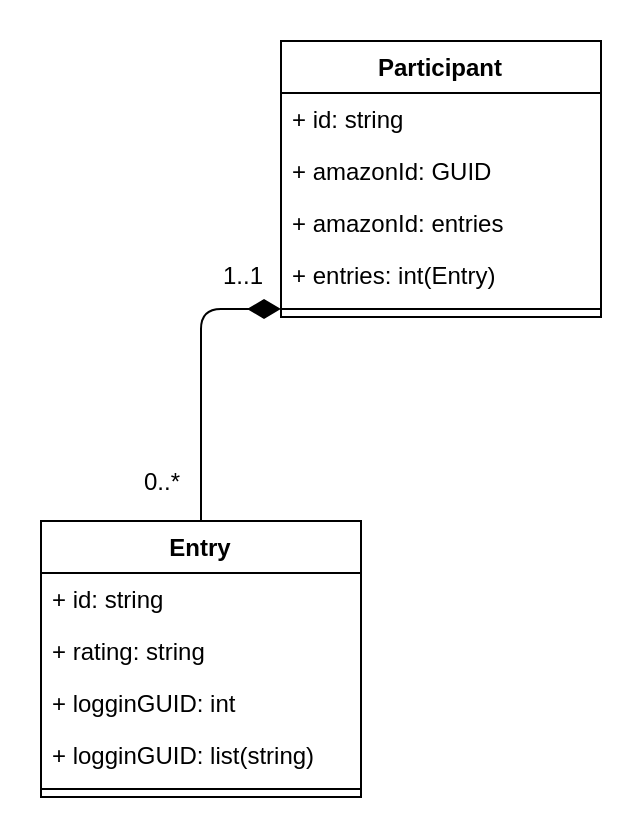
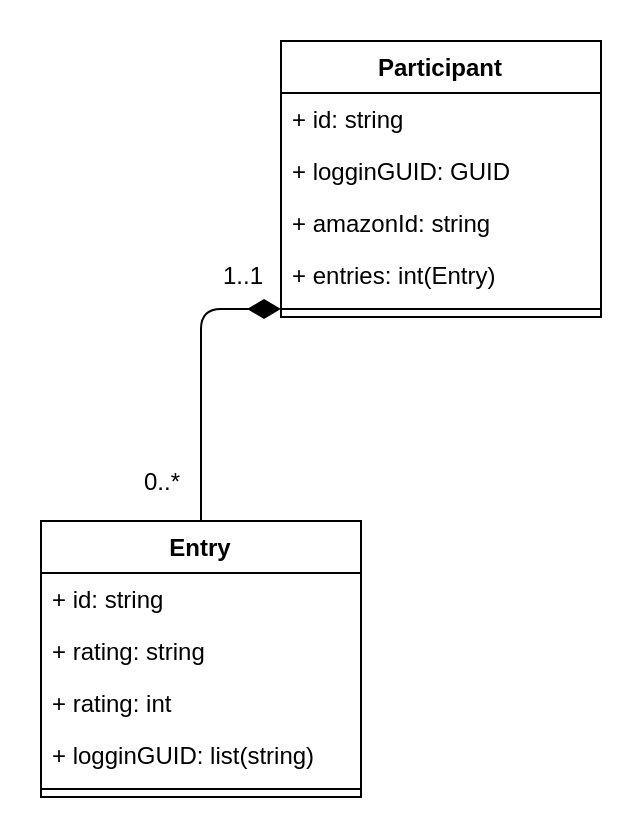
node "+ amazonId: GUID": label "+ amazonId: GUID" -> "+ logginGUID: GUID"
node "+ amazonId: entries": label "+ amazonId: entries" -> "+ amazonId: string"
node "+ logginGUID: int": label "+ logginGUID: int" -> "+ rating: int"
